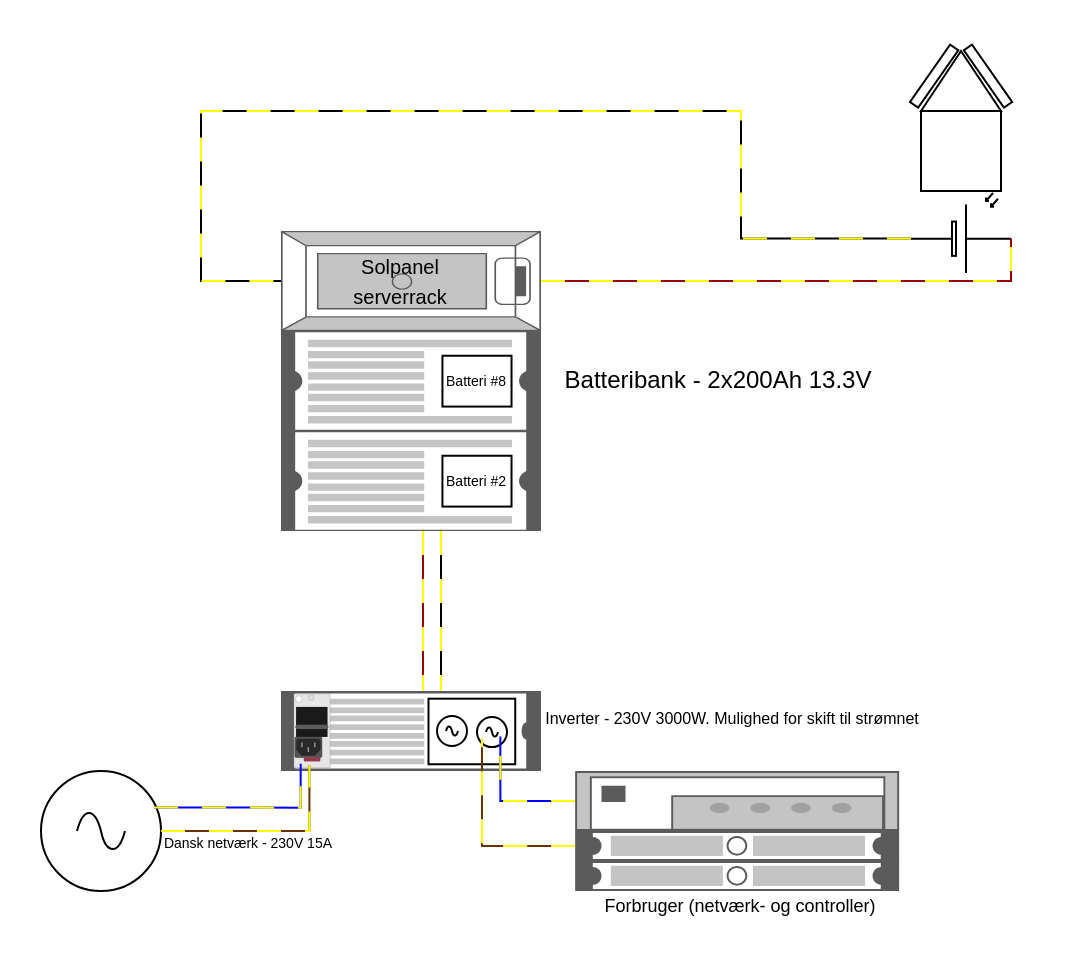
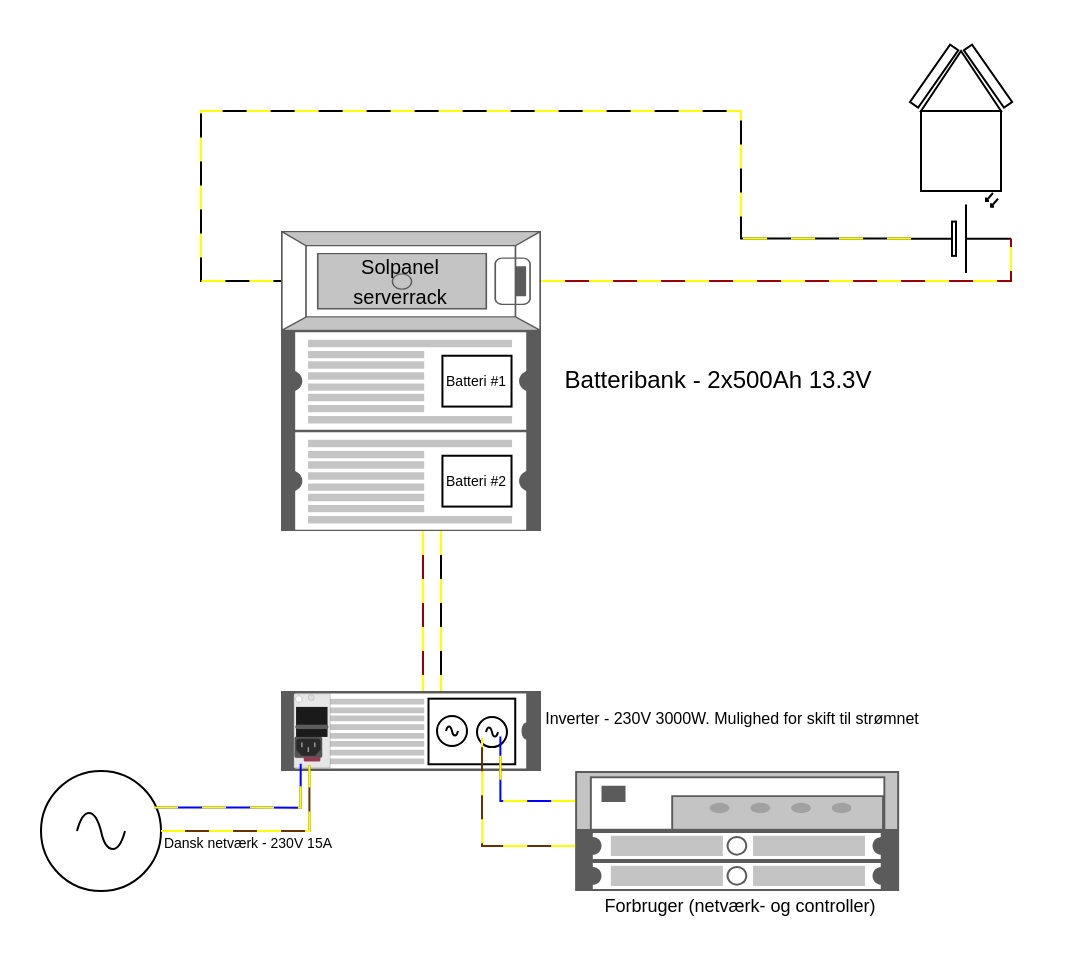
node "Batteri #8": label "Batteri #8" -> "Batteri #1"
node "Batteribank - 2x200Ah 13.3V": label "Batteribank - 2x200Ah 13.3V" -> "Batteribank - 2x500Ah 13.3V"
